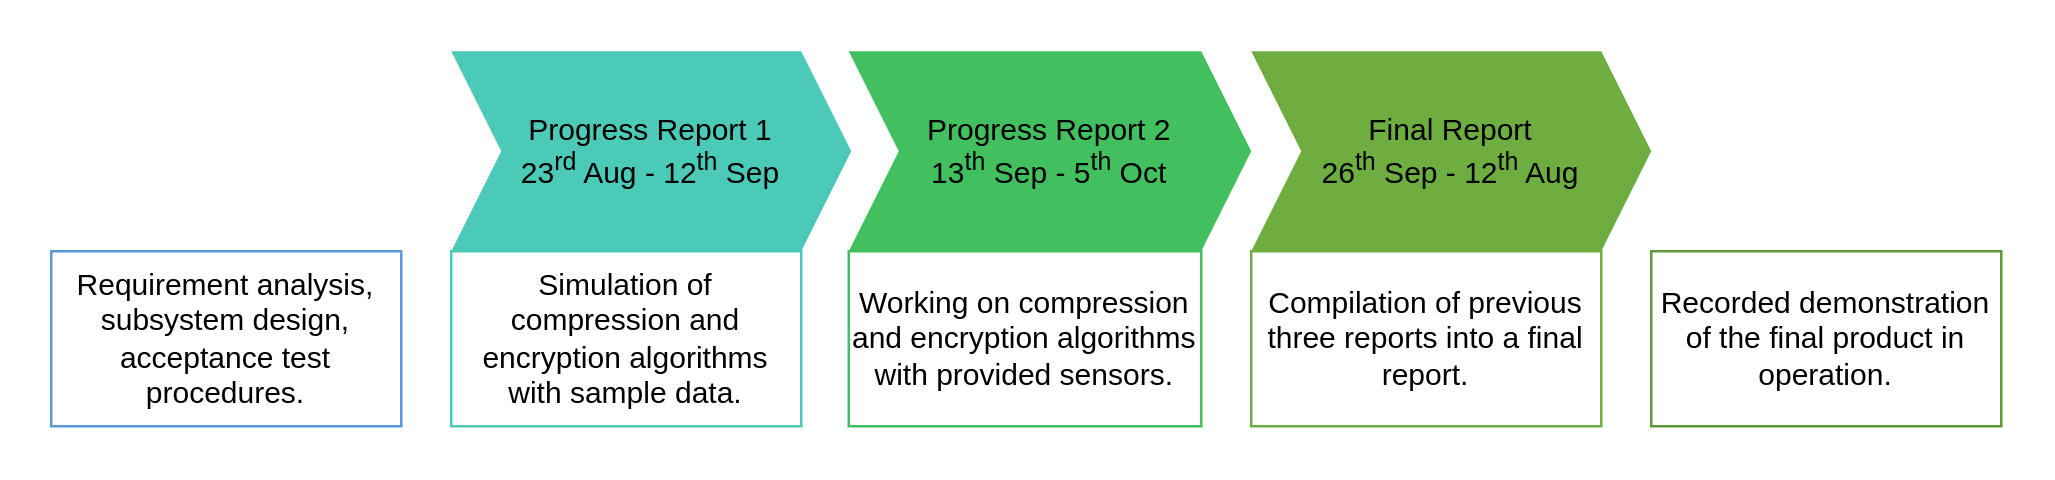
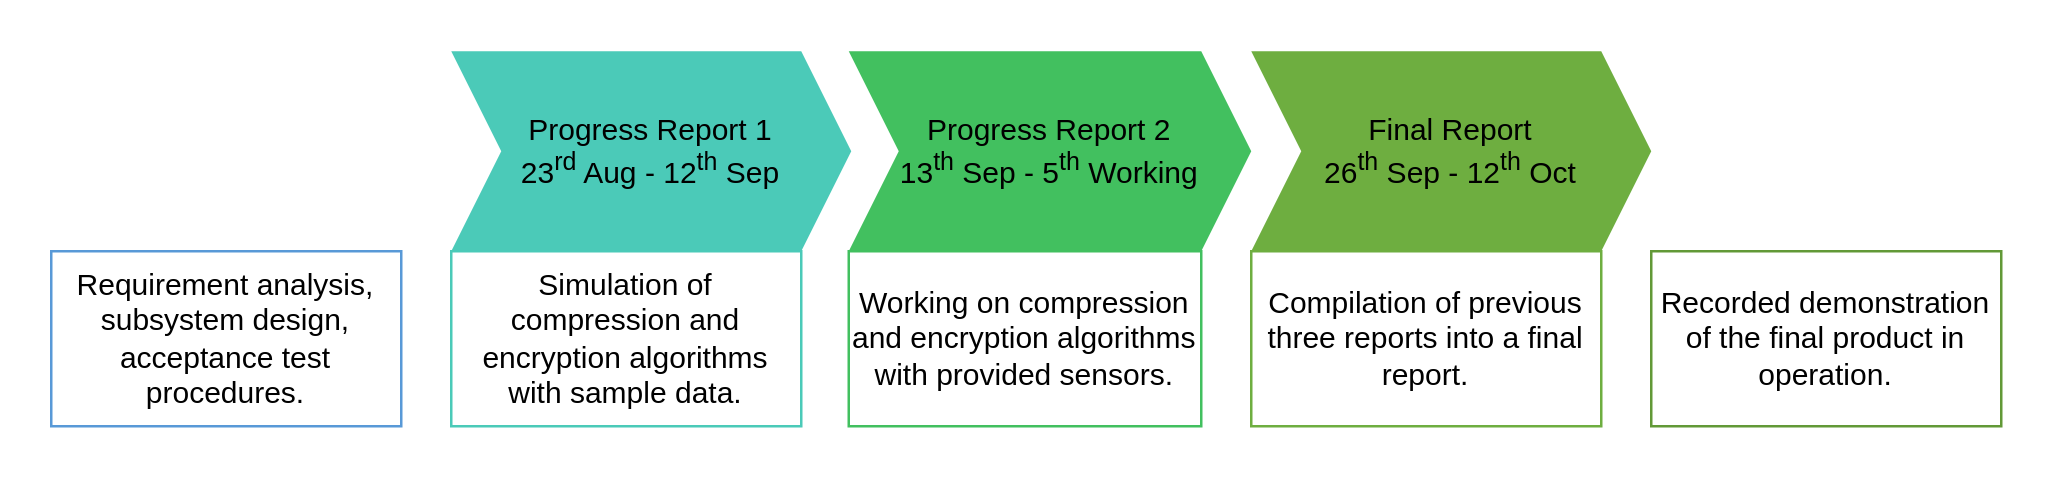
node "Progress Report 2 13th Sep - 5th Oct": label "Progress Report 2 13th Sep - 5th Oct" -> "Progress Report 2 13th Sep - 5th Working"
node "Final Report 26th Sep - 12th Aug": label "Final Report 26th Sep - 12th Aug" -> "Final Report 26th Sep - 12th Oct"
